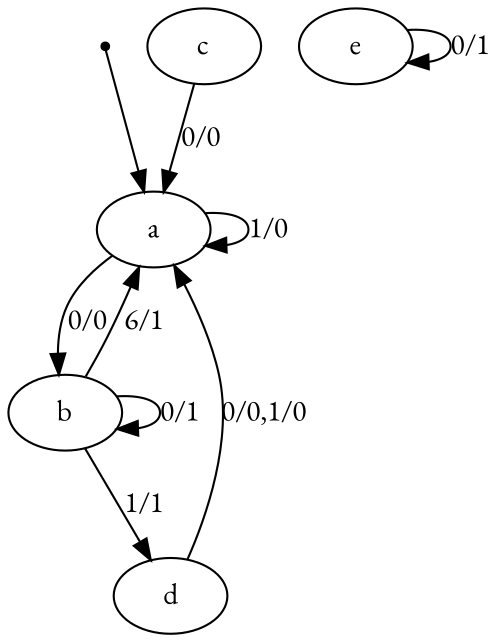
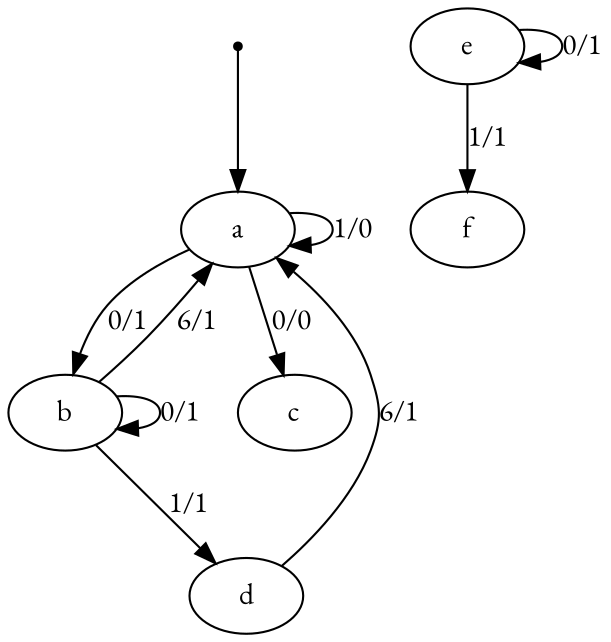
edge "c" -> "a": reversed
node "f": added
edge "a" -> "b": label "0/0" -> "0/1"
edge "d" -> "a": label "0/0,1/0" -> "6/1"
